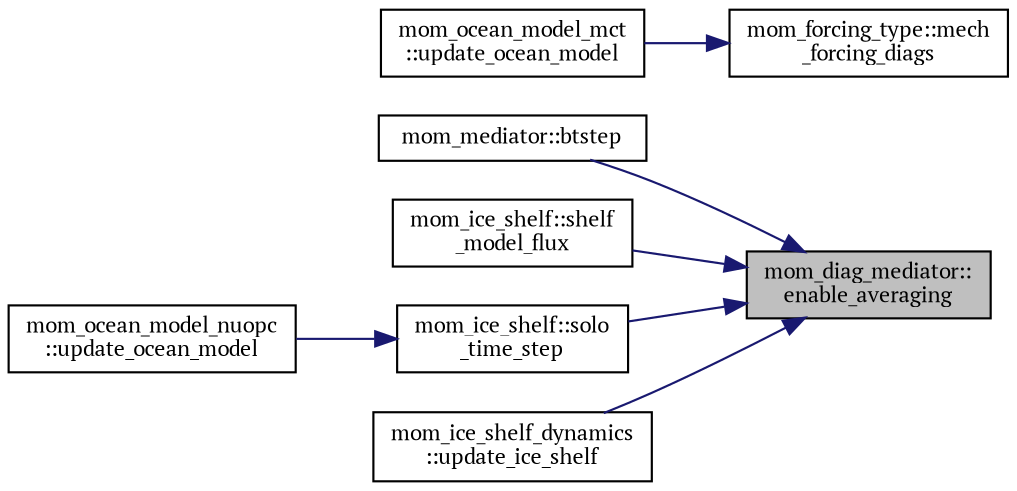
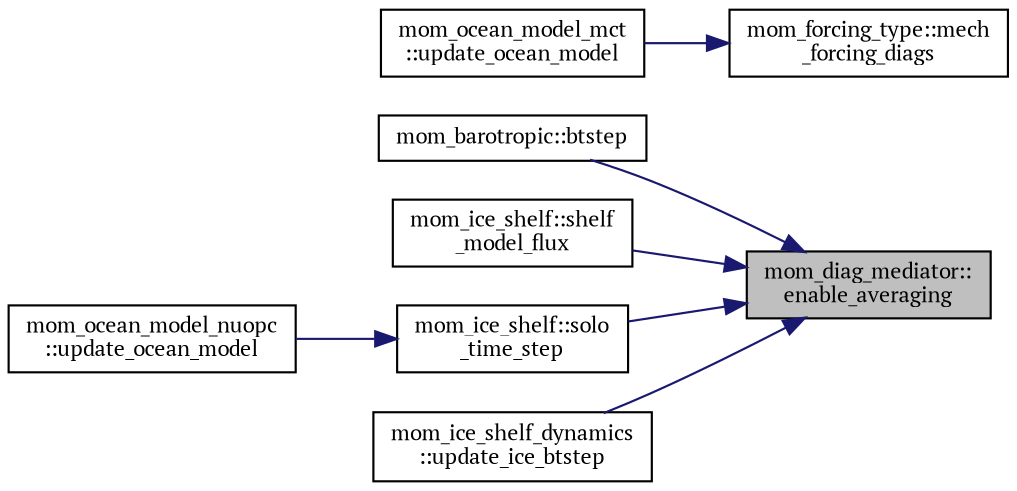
node "mom_mediator::btstep": label "mom_mediator::btstep" -> "mom_barotropic::btstep"
node "mom_ice_shelf_dynamics ::update_ice_shelf": label "mom_ice_shelf_dynamics ::update_ice_shelf" -> "mom_ice_shelf_dynamics ::update_ice_btstep"
